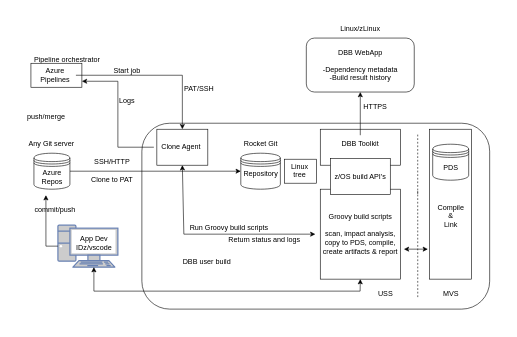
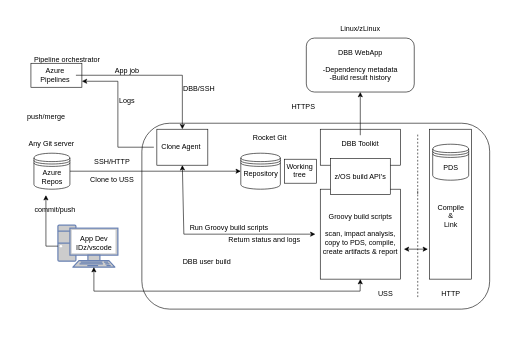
node "Start job": label "Start job" -> "App job"
node "PAT/SSH": label "PAT/SSH" -> "DBB/SSH"
node "HTTPS": moved (375, 107) -> (303, 107)
node "Rocket Git": moved (261, 144) -> (270, 138)
node "Linux tree": label "Linux tree" -> "Working tree"
node "Clone to PAT": label "Clone to PAT" -> "Clone to USS"
node "MVS": label "MVS" -> "HTTP"
